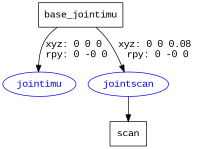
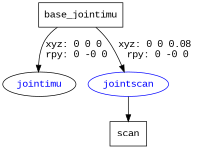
node "jointimu": color blue -> black
